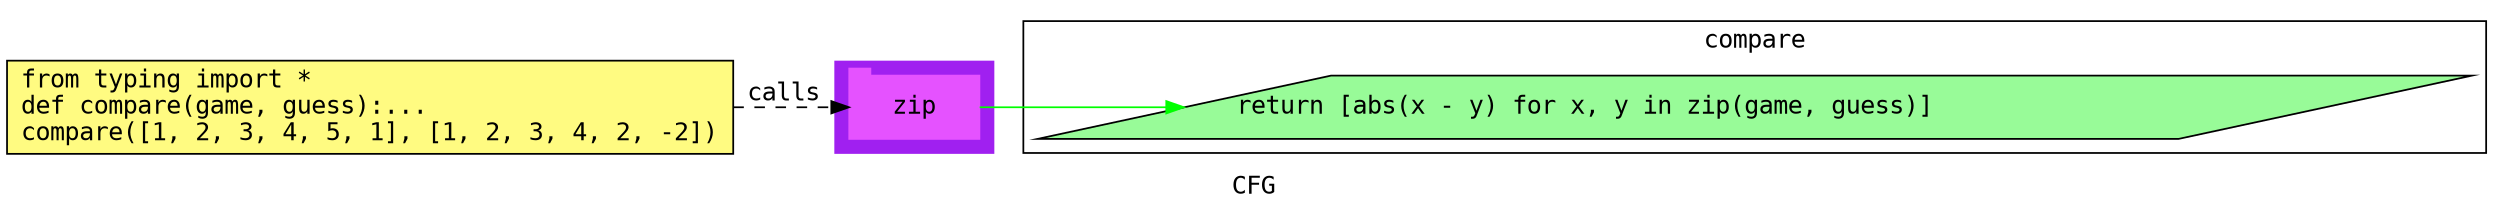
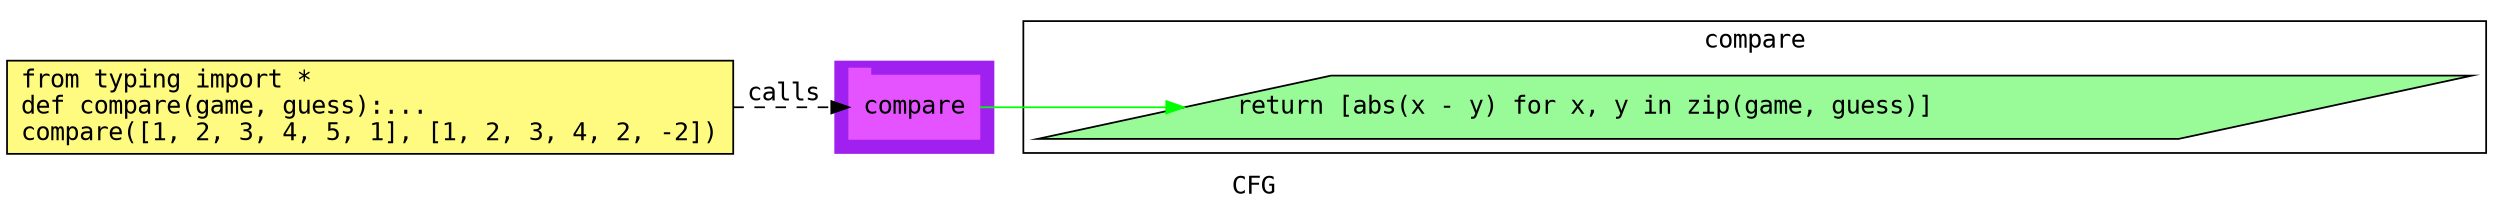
node "zip": label "zip" -> "compare"
